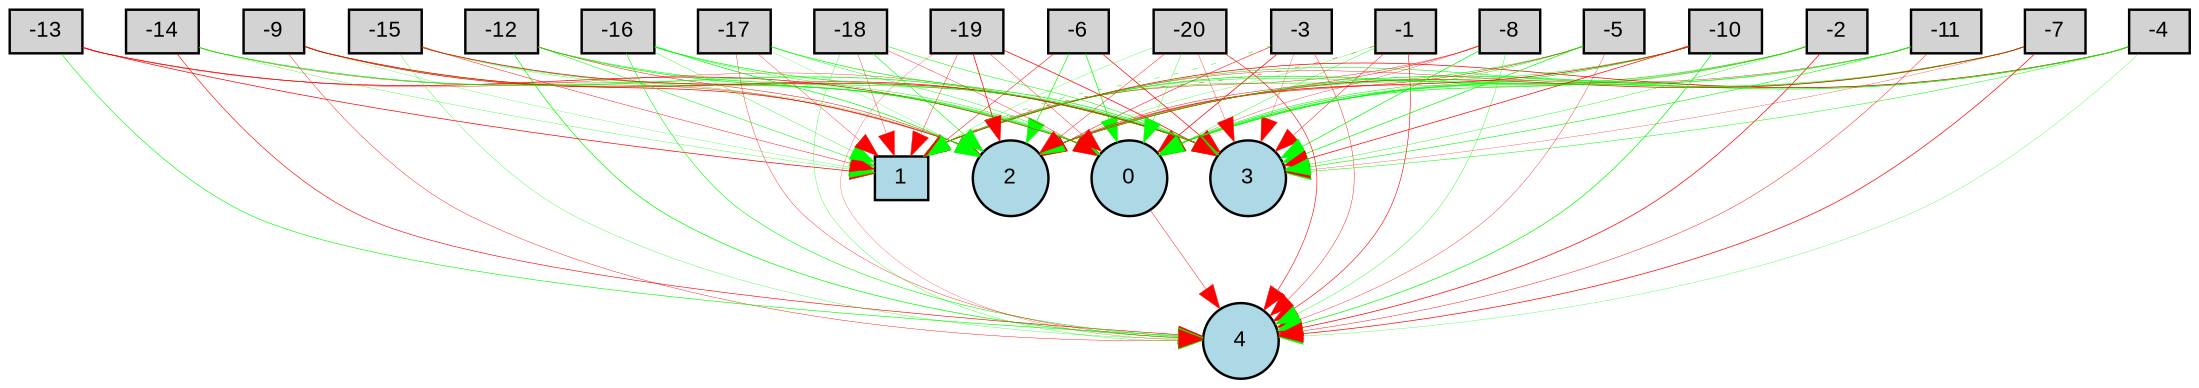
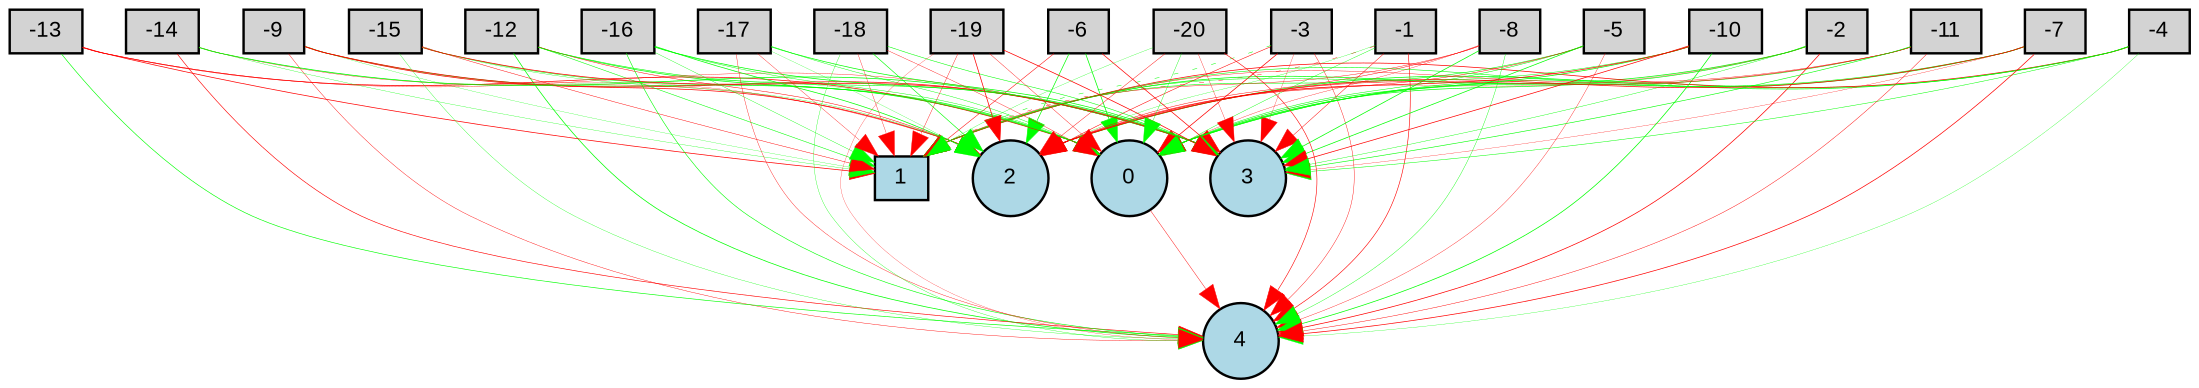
edge "-11" -> "2": color green -> red
